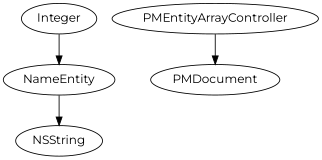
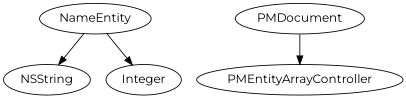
edge "Integer" -> "NameEntity": reversed
edge "PMEntityArrayController" -> "PMDocument": reversed
